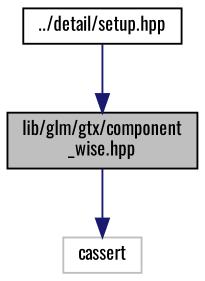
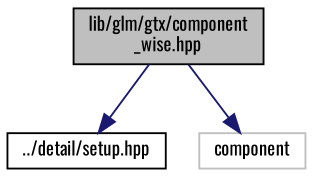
edge "../detail/setup.hpp" -> "lib/glm/gtx/component _wise.hpp": reversed
node "cassert": label "cassert" -> "component"
